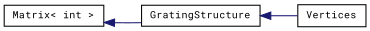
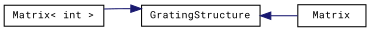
node "Vertices": label "Vertices" -> "Matrix"
edge "GratingStructure" -> "Matrix< int >": reversed
